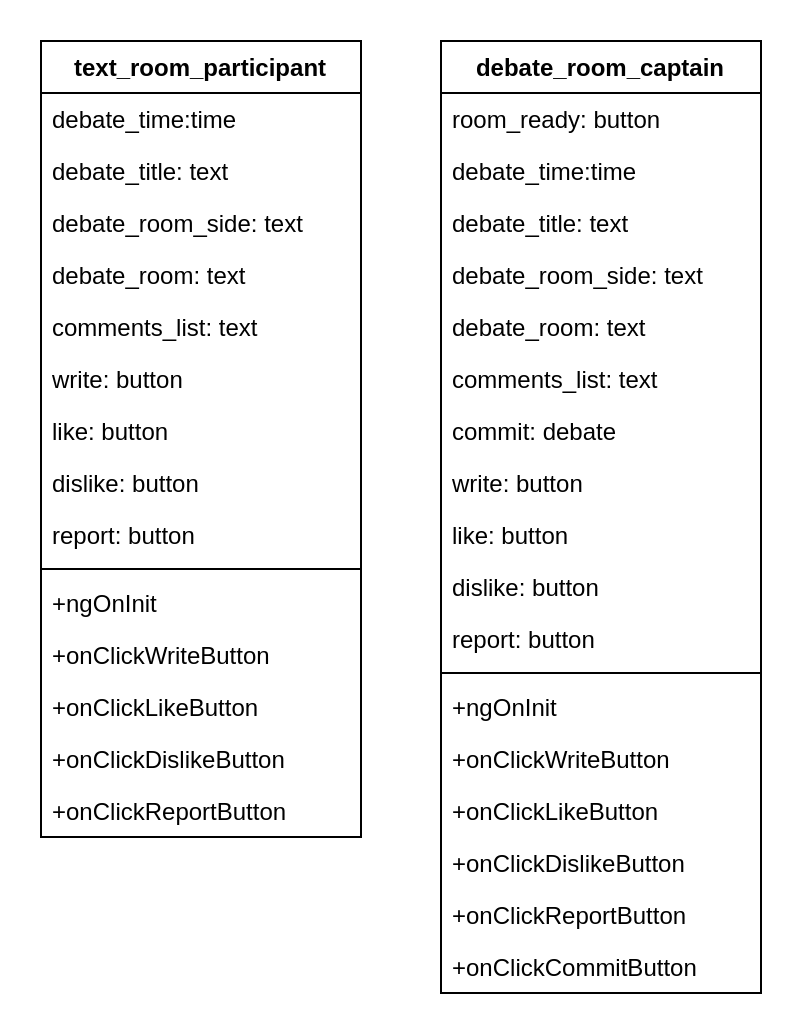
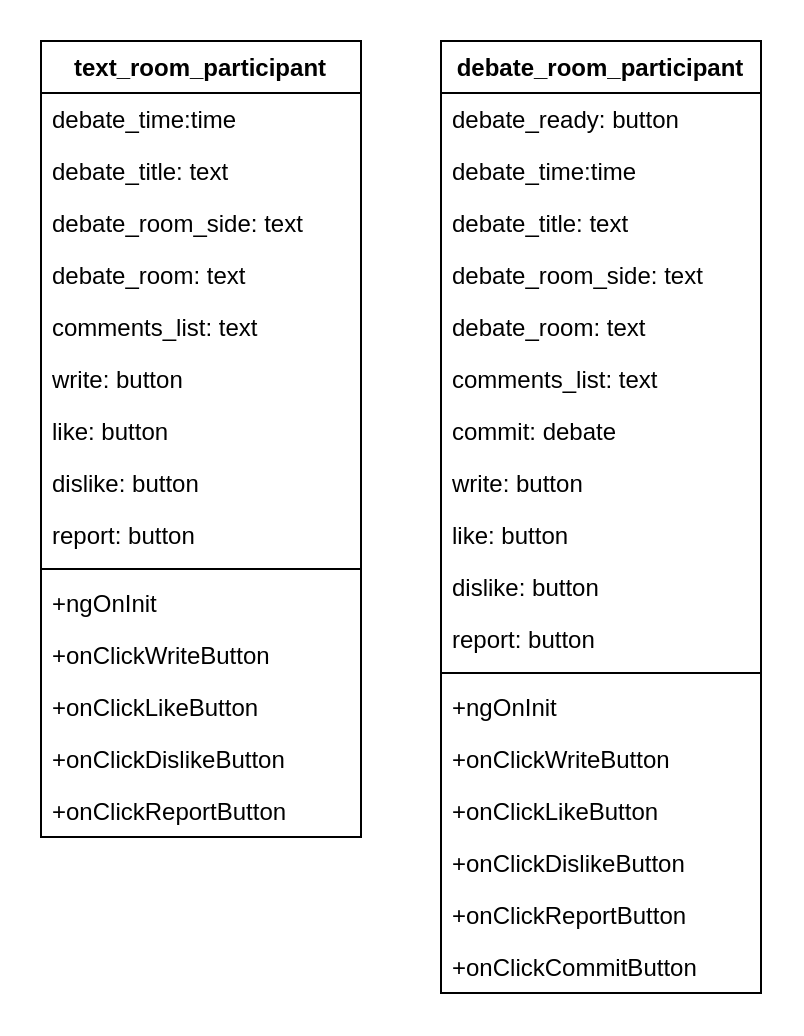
node "debate_room_captain": label "debate_room_captain" -> "debate_room_participant"
node "room_ready: button": label "room_ready: button" -> "debate_ready: button"
